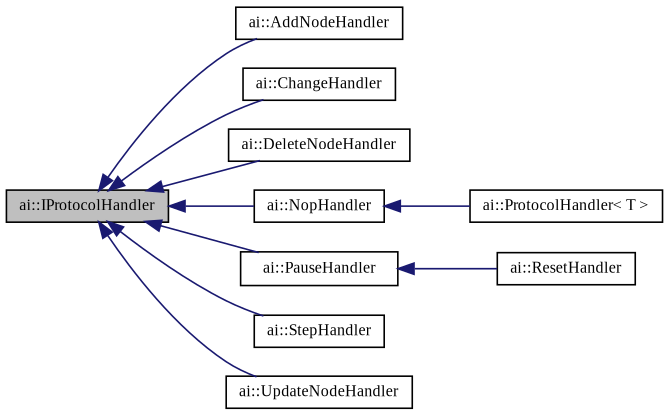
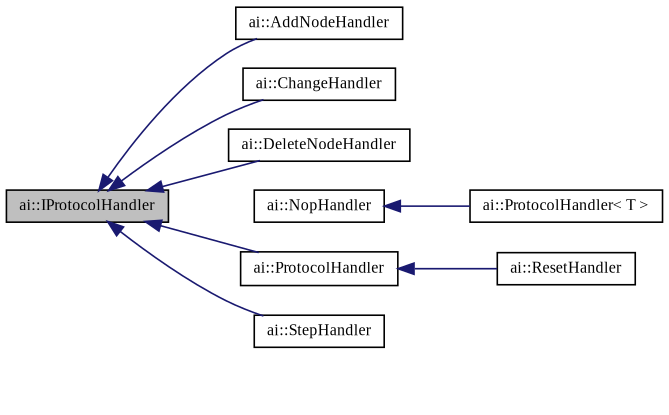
edge "ai::NopHandler" -> "ai::IProtocolHandler": removed
node "ai::PauseHandler": label "ai::PauseHandler" -> "ai::ProtocolHandler"
node "ai::UpdateNodeHandler": removed
